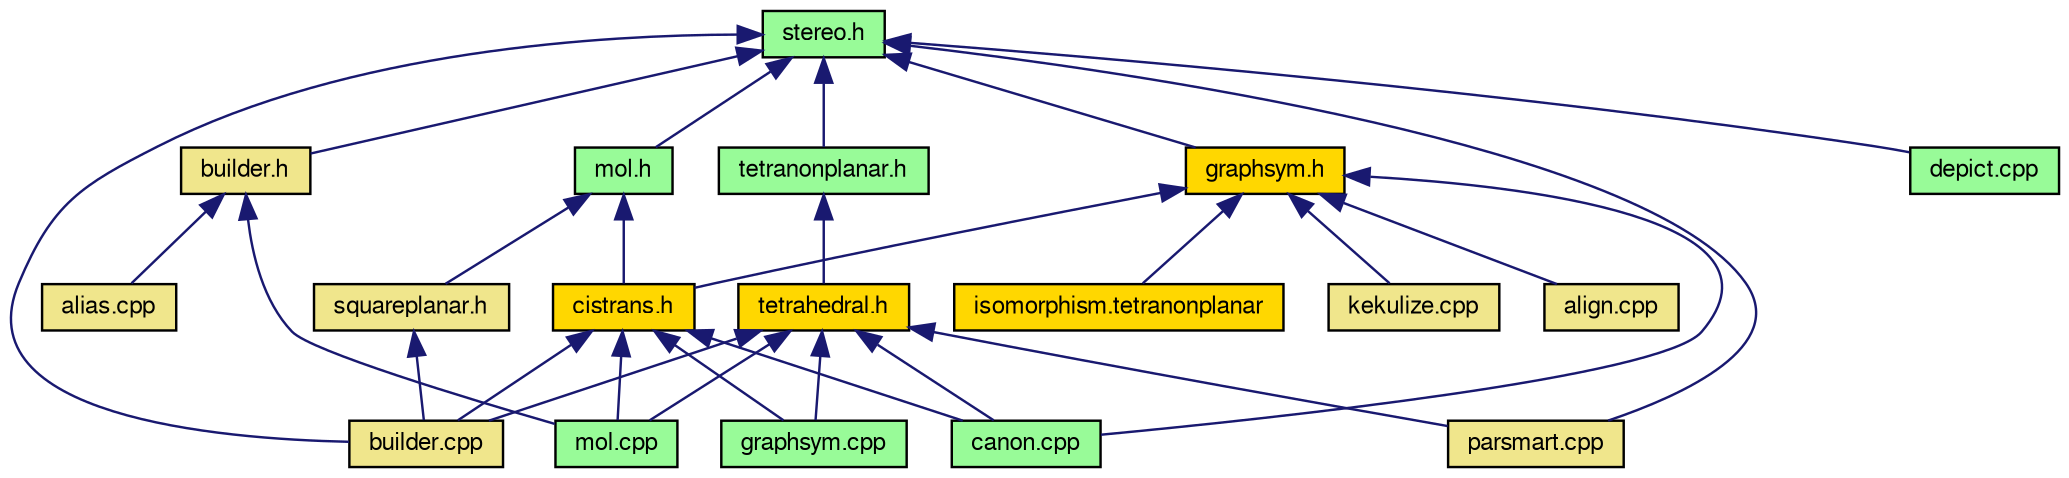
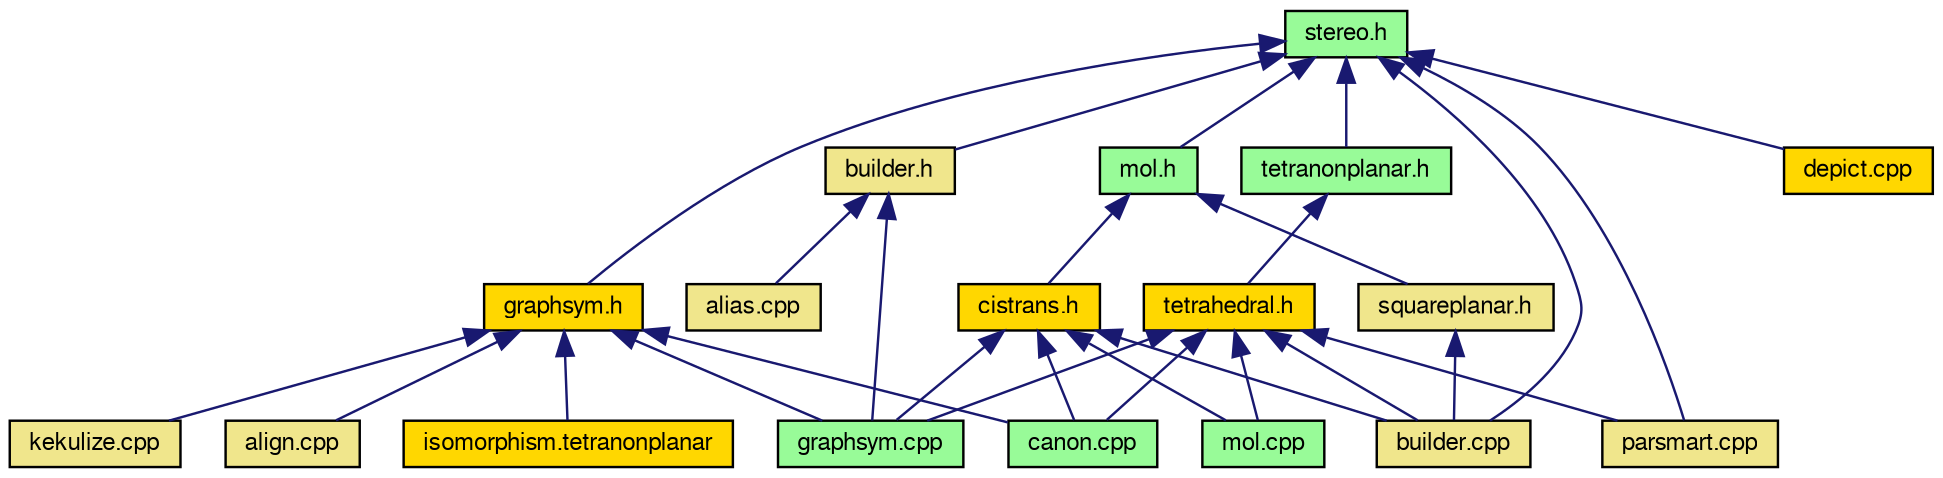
node "depict.cpp": fillcolor palegreen -> gold
edge "cistrans.h" -> "graphsym.h": now "graphsym.cpp" -> "graphsym.h"
edge "mol.cpp" -> "builder.h": now "graphsym.cpp" -> "builder.h"
